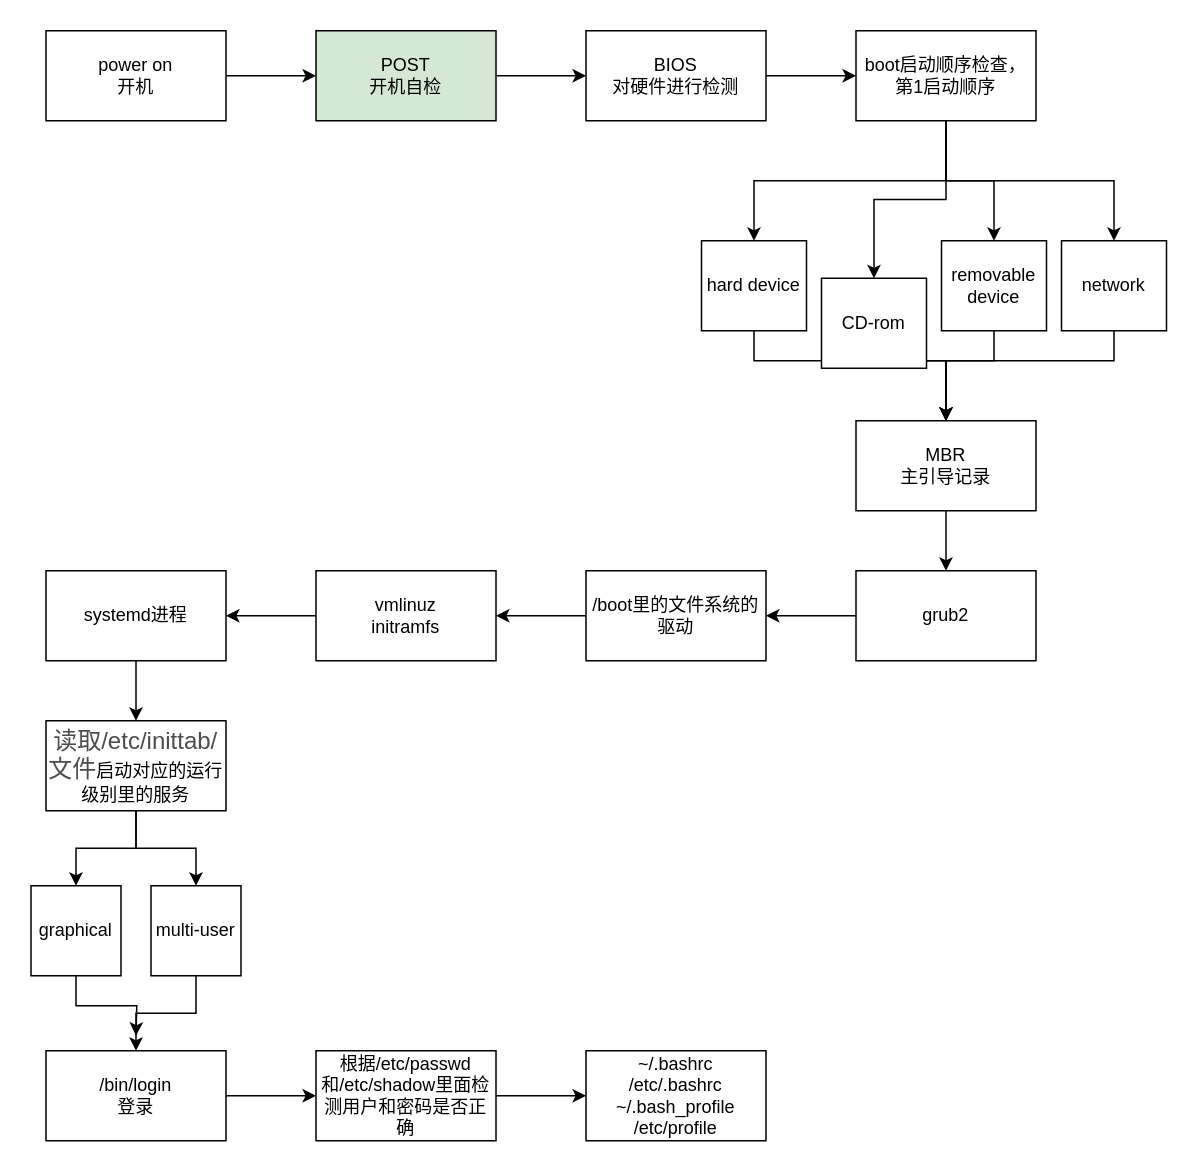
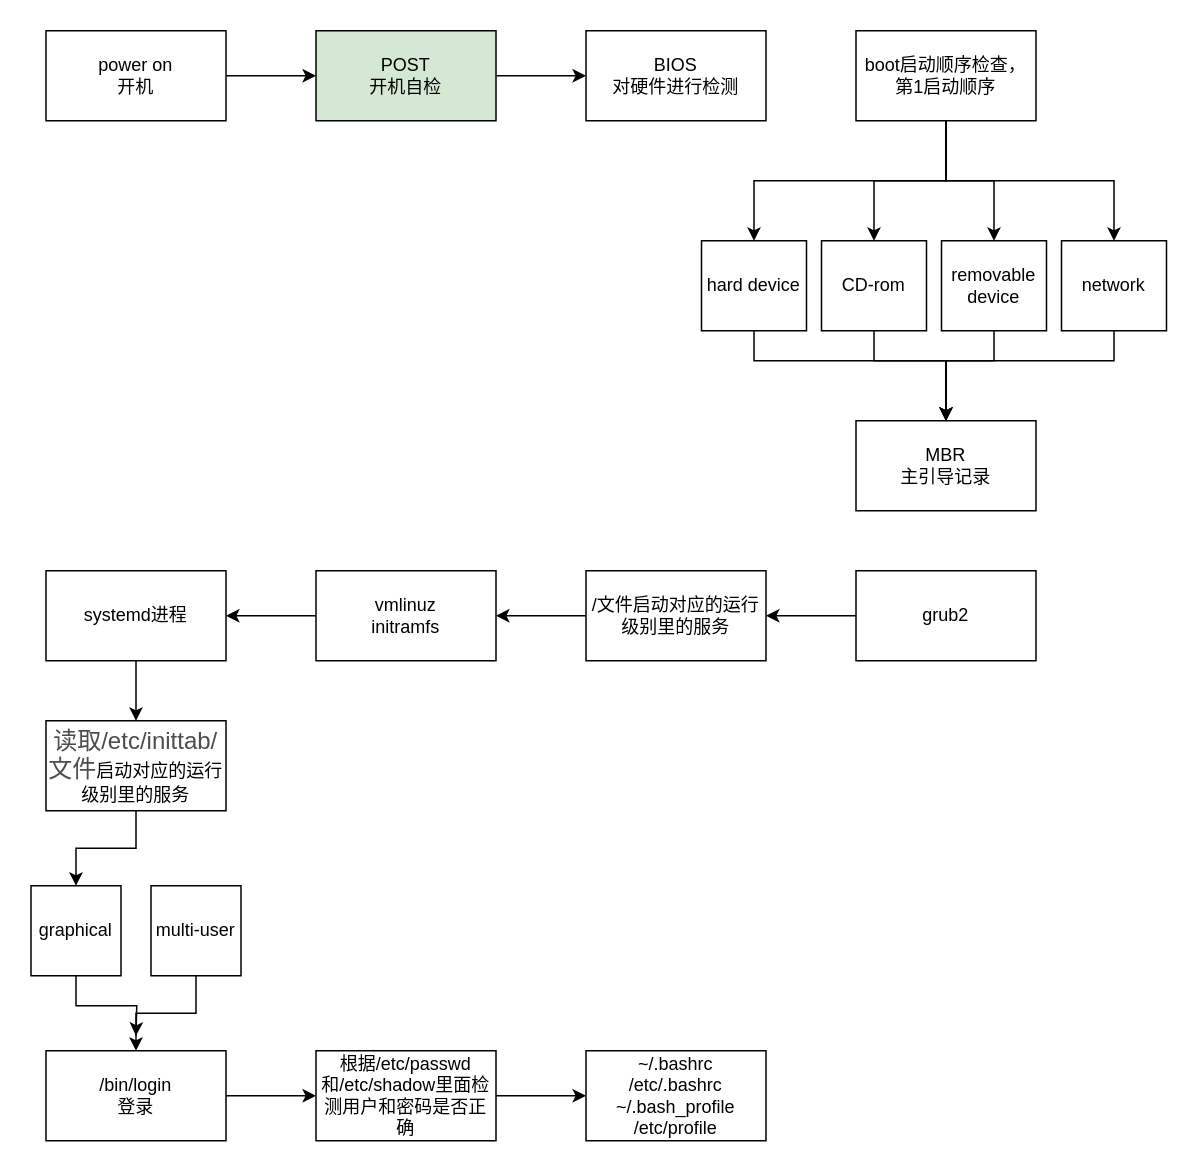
edge "BIOS 对硬件进行检测" -> "boot启动顺序检查，第1启动顺序": removed
node "CD-rom": moved (874, 323) -> (874, 286)
edge "MBR 主引导记录" -> "grub2": removed
node "/boot里的文件系统的驱动": label "/boot里的文件系统的驱动" -> "/文件启动对应的运行级别里的服务"
edge "读取/etc/inittab/文件启动对应的运行级别里的服务" -> "multi-user": removed
